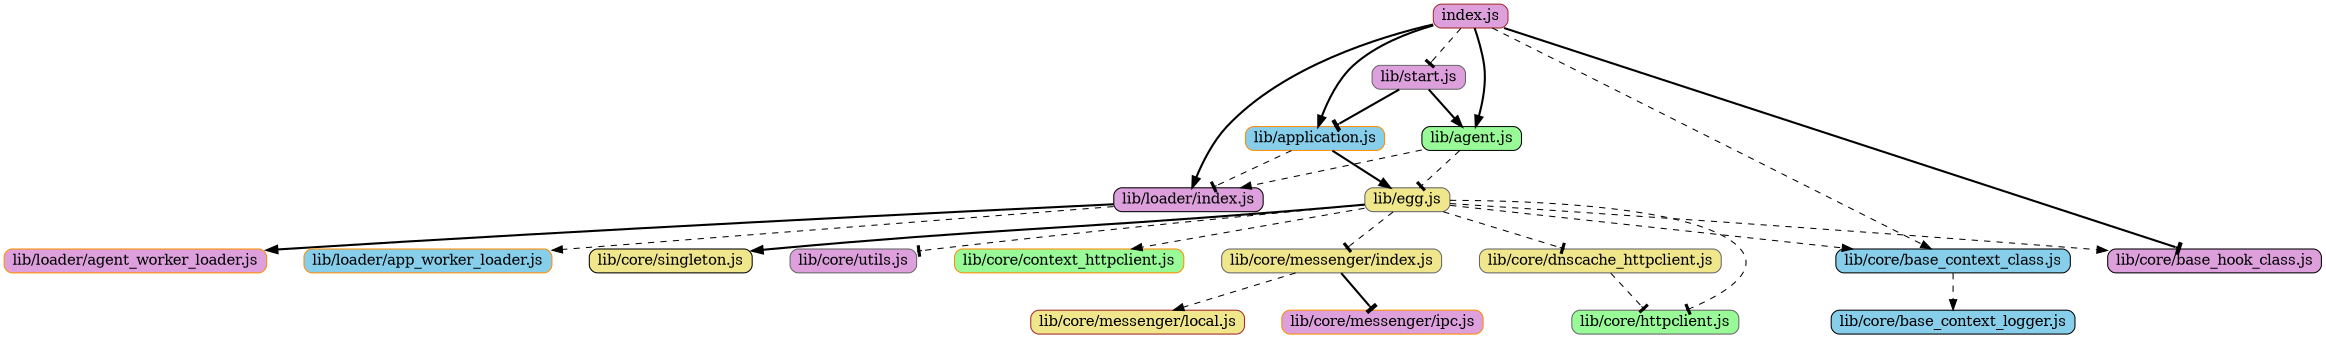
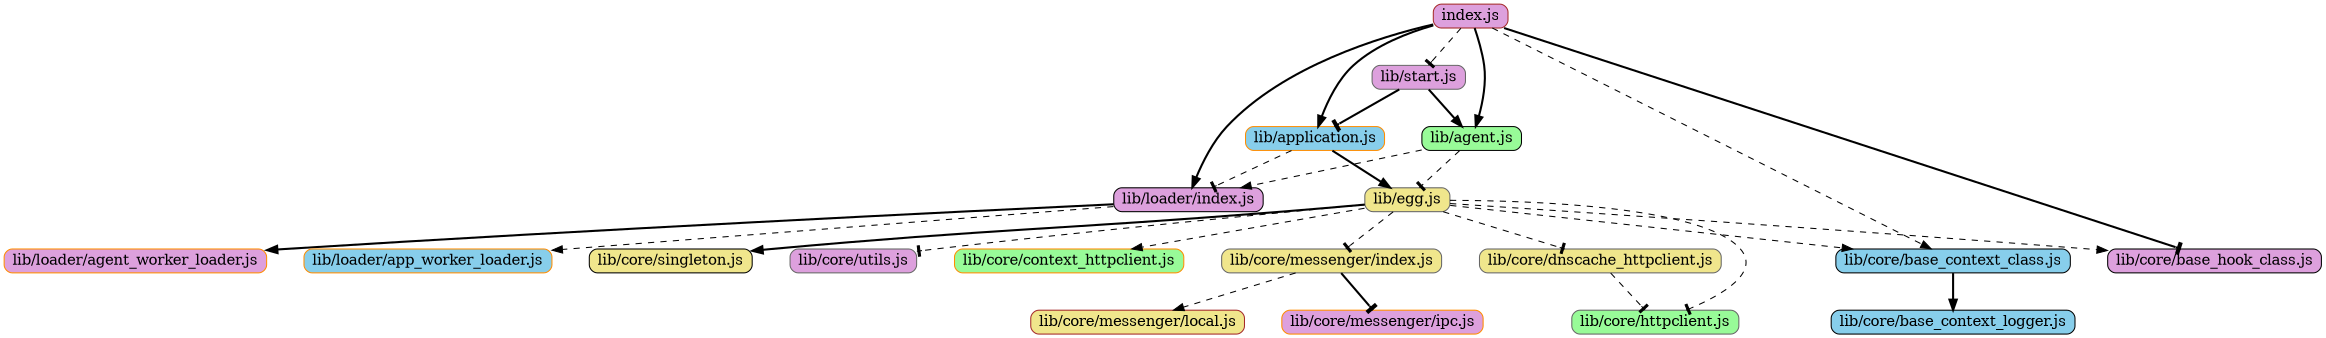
edge "lib/core/base_context_class.js" -> "lib/core/base_context_logger.js": style dashed -> bold
